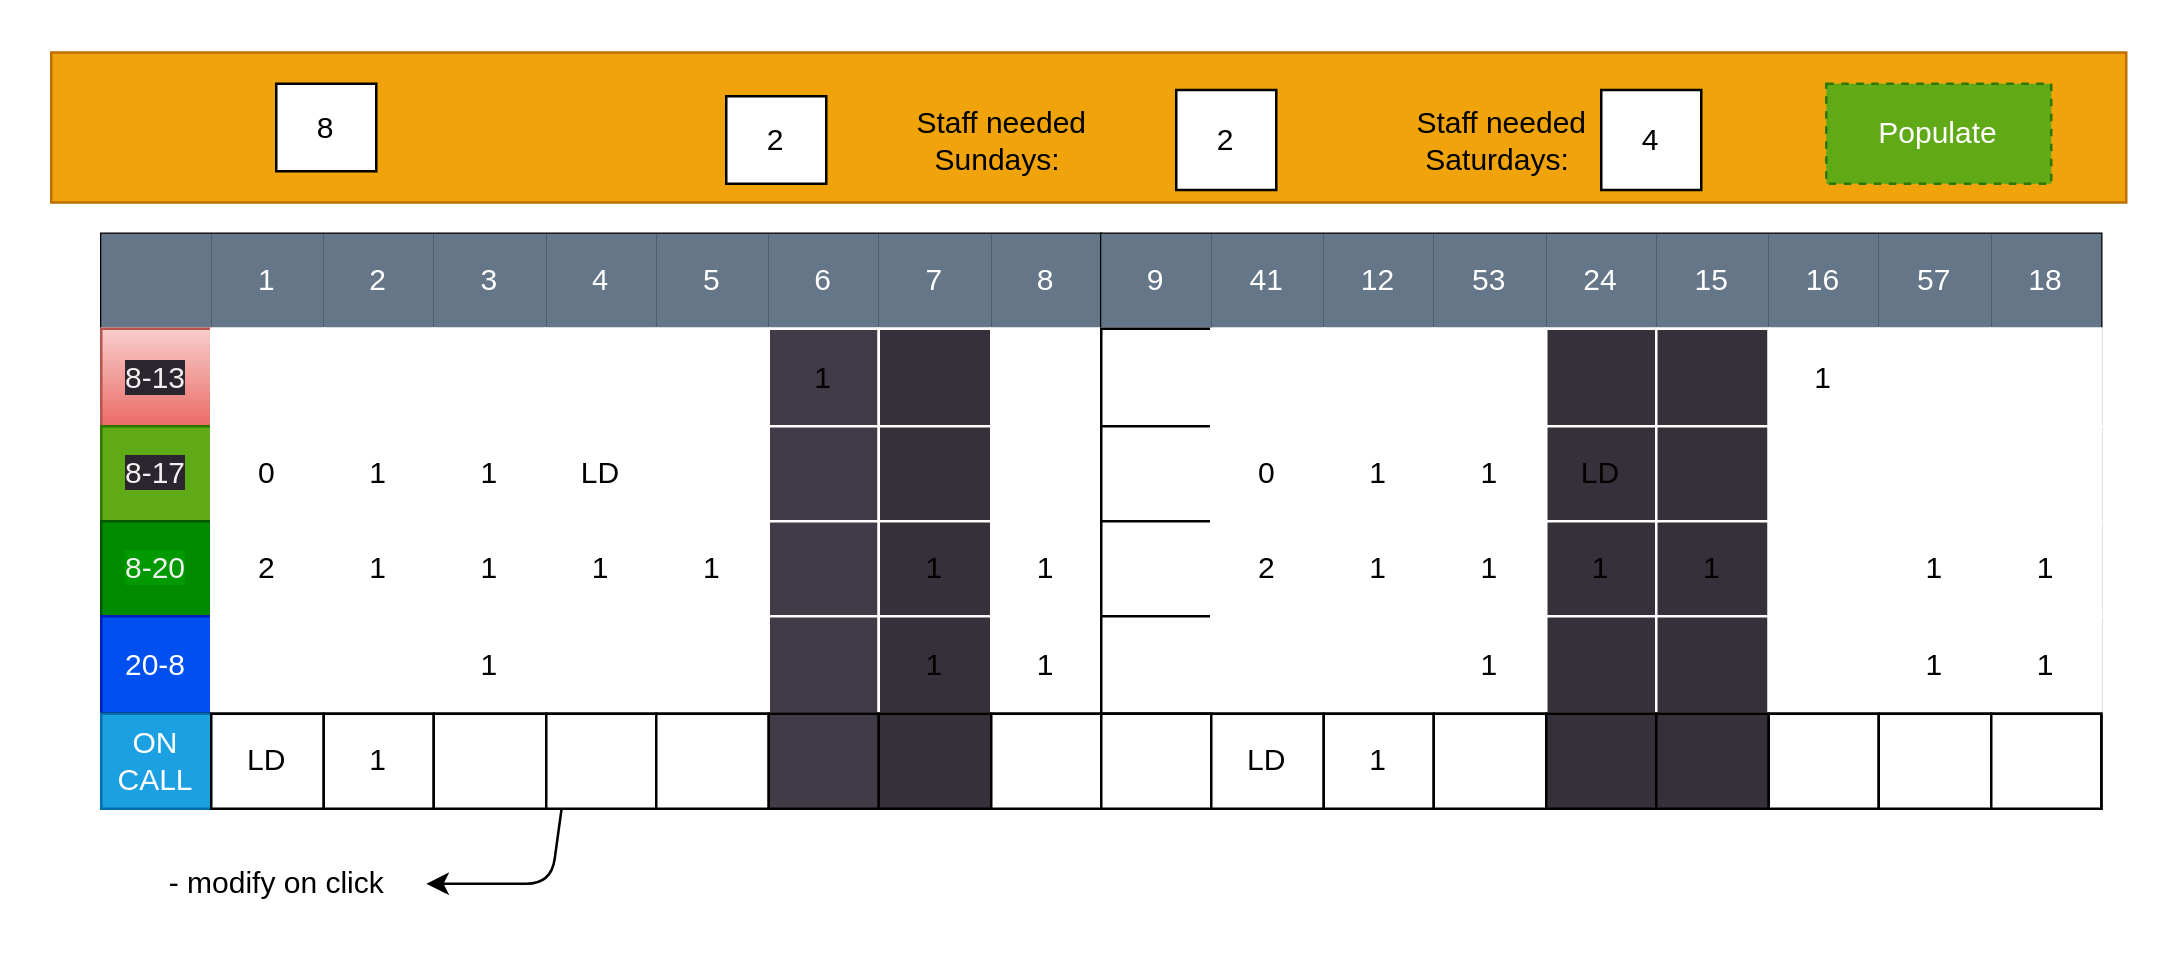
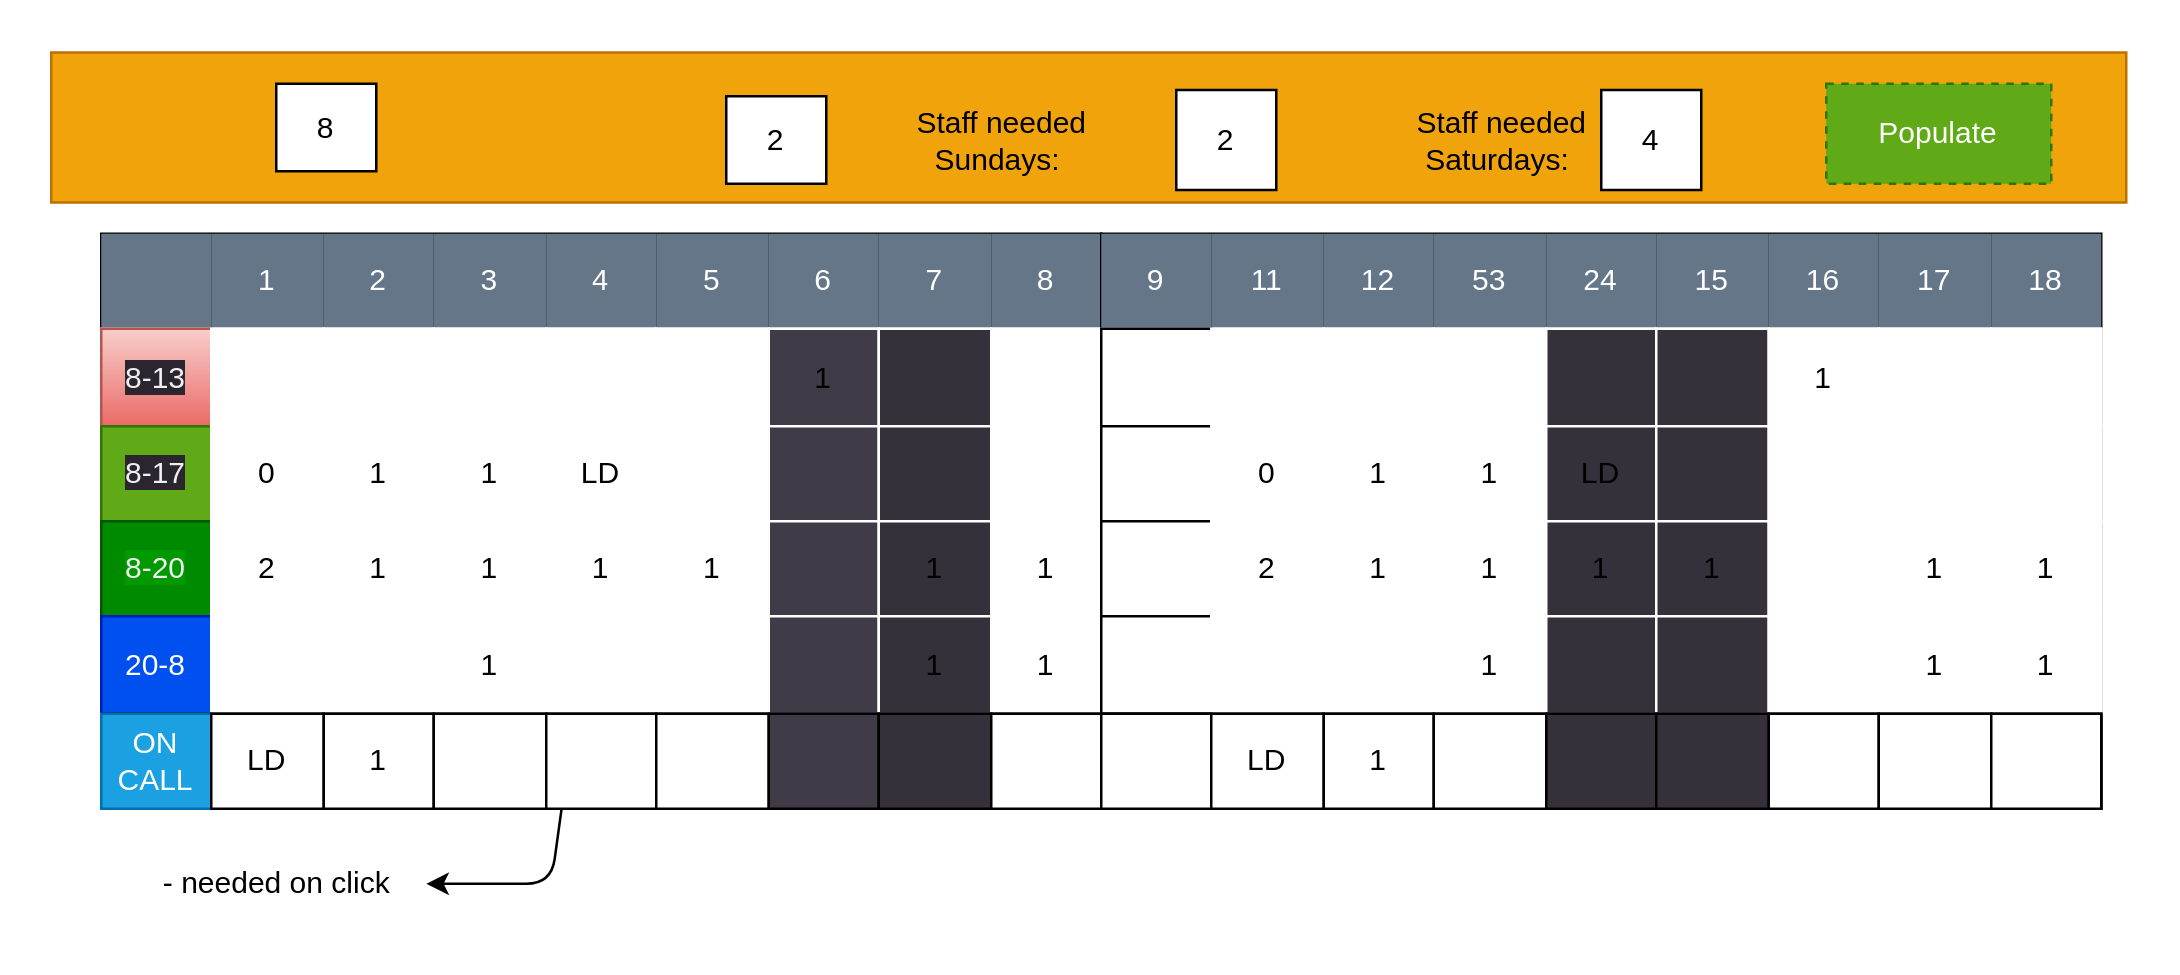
node "41": label "41" -> "11"
node "57": label "57" -> "17"
node "- modify on click": label "- modify on click" -> "- needed on click"
